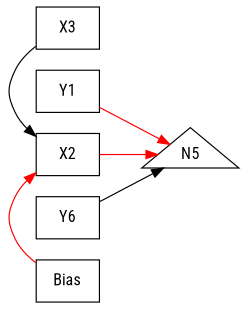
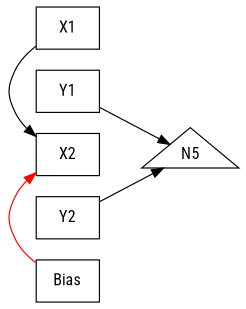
node "X3": label "X3" -> "X1"
edge "Y1" -> "N5": color red -> black
edge "X2" -> "N5": removed
node "Y6": label "Y6" -> "Y2"
